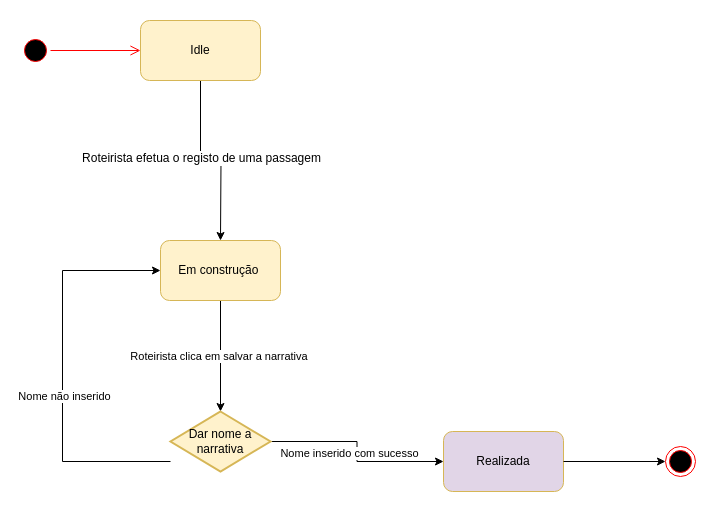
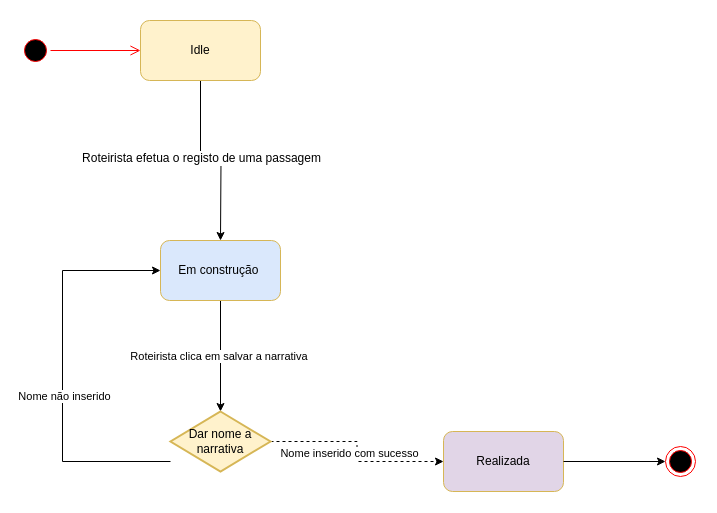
node "Em construção": fillcolor #fff2cc -> #dae8fc
edge "Dar nome a narrativa" -> "Realizada": style solid -> dashed
